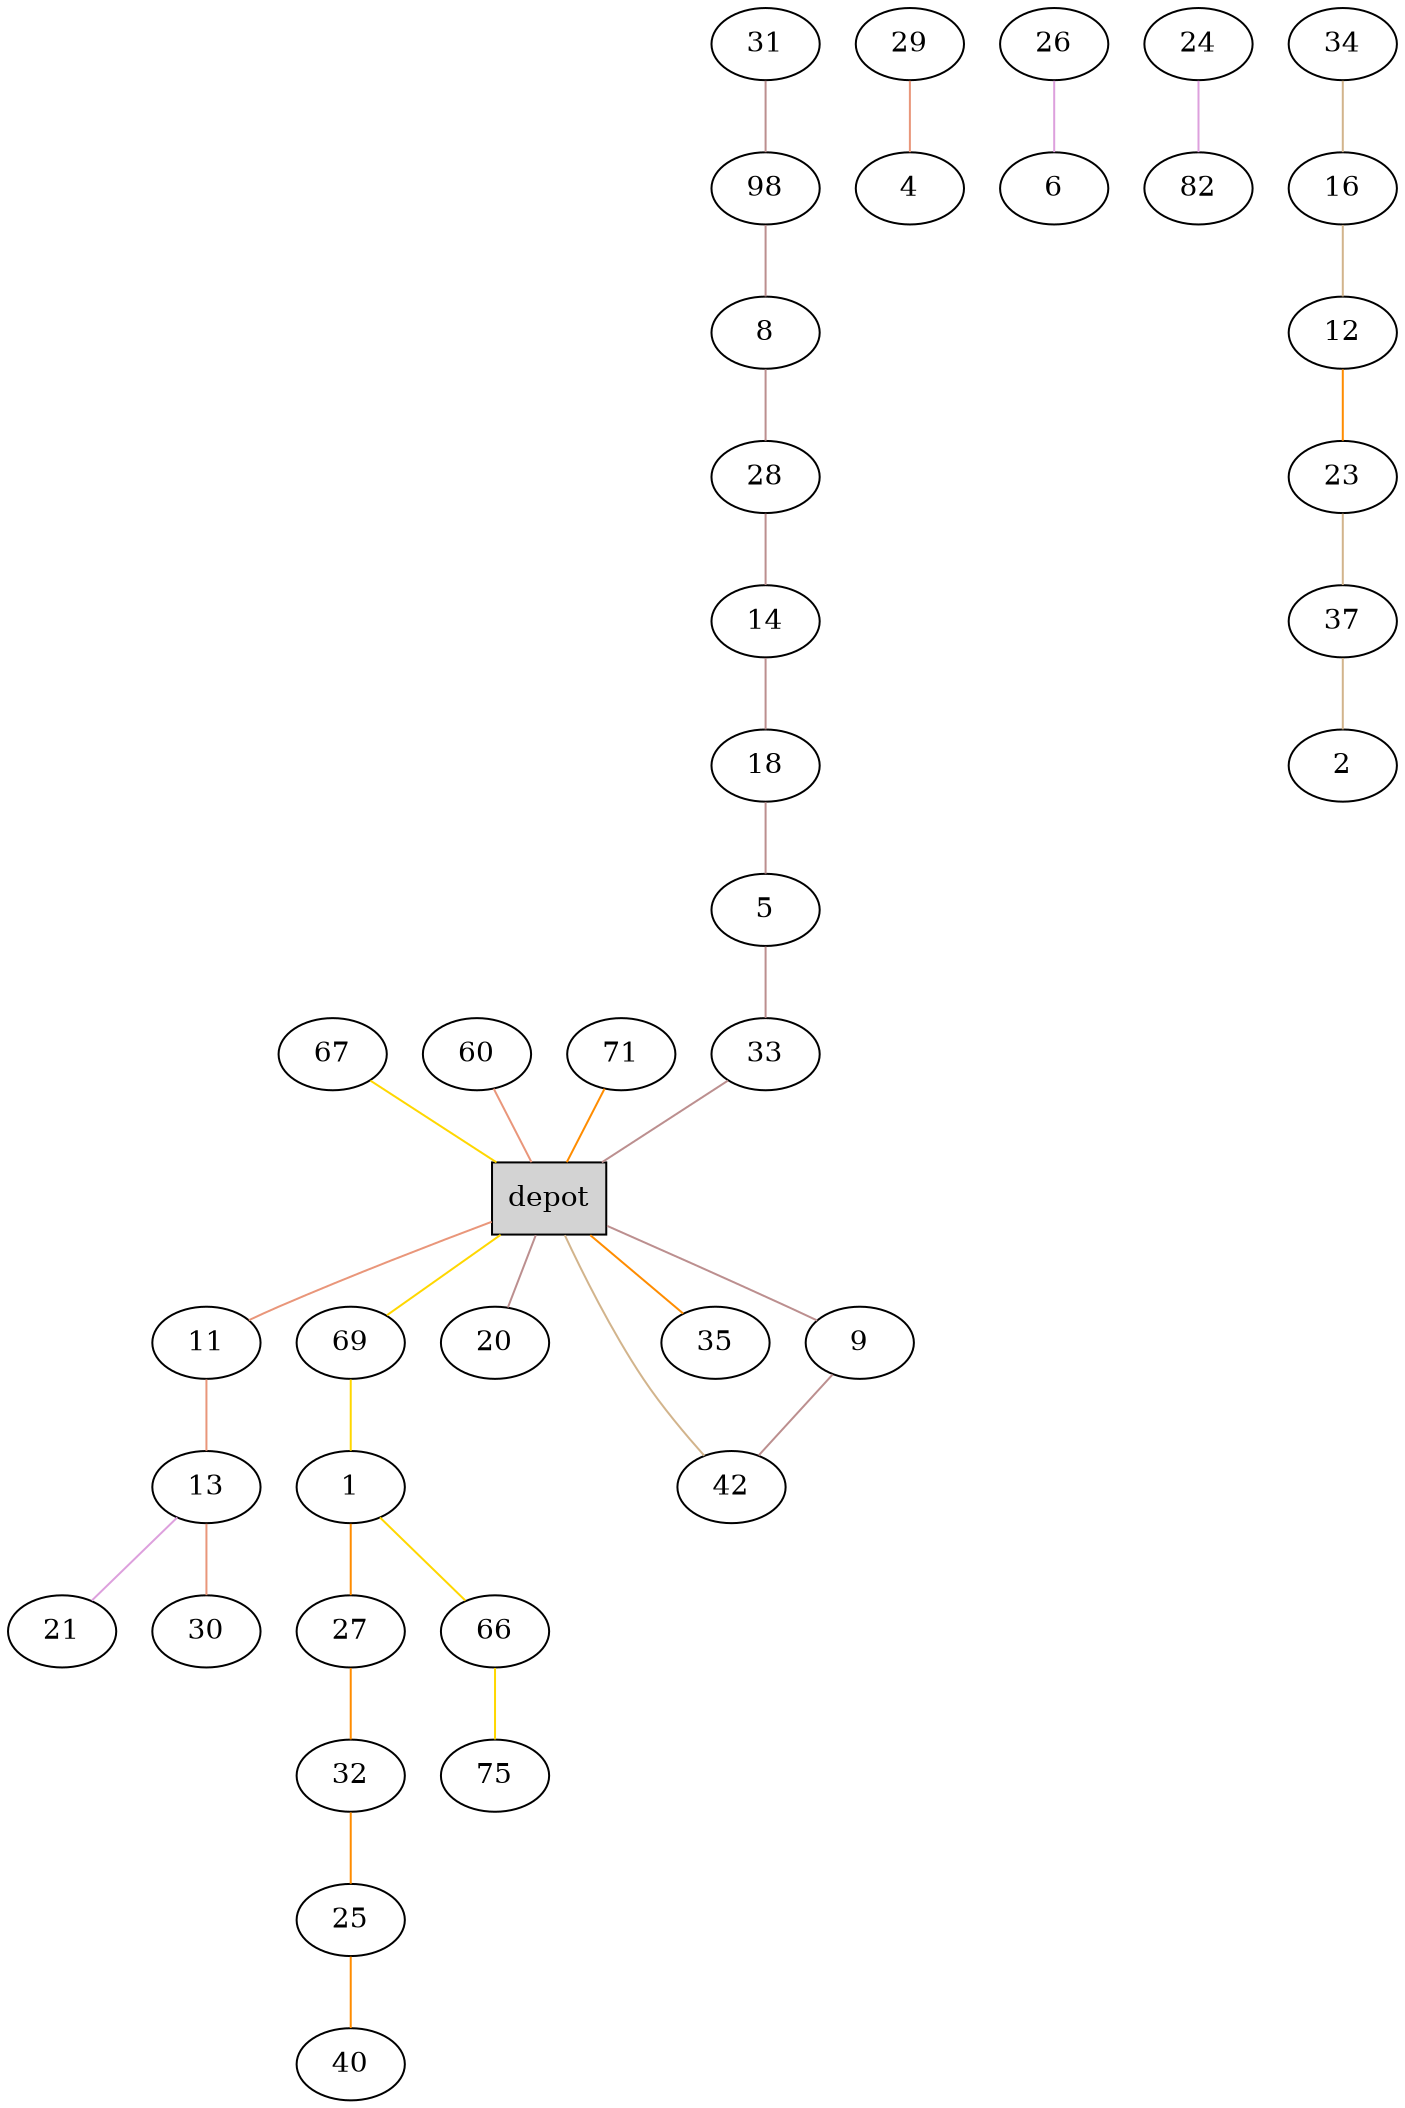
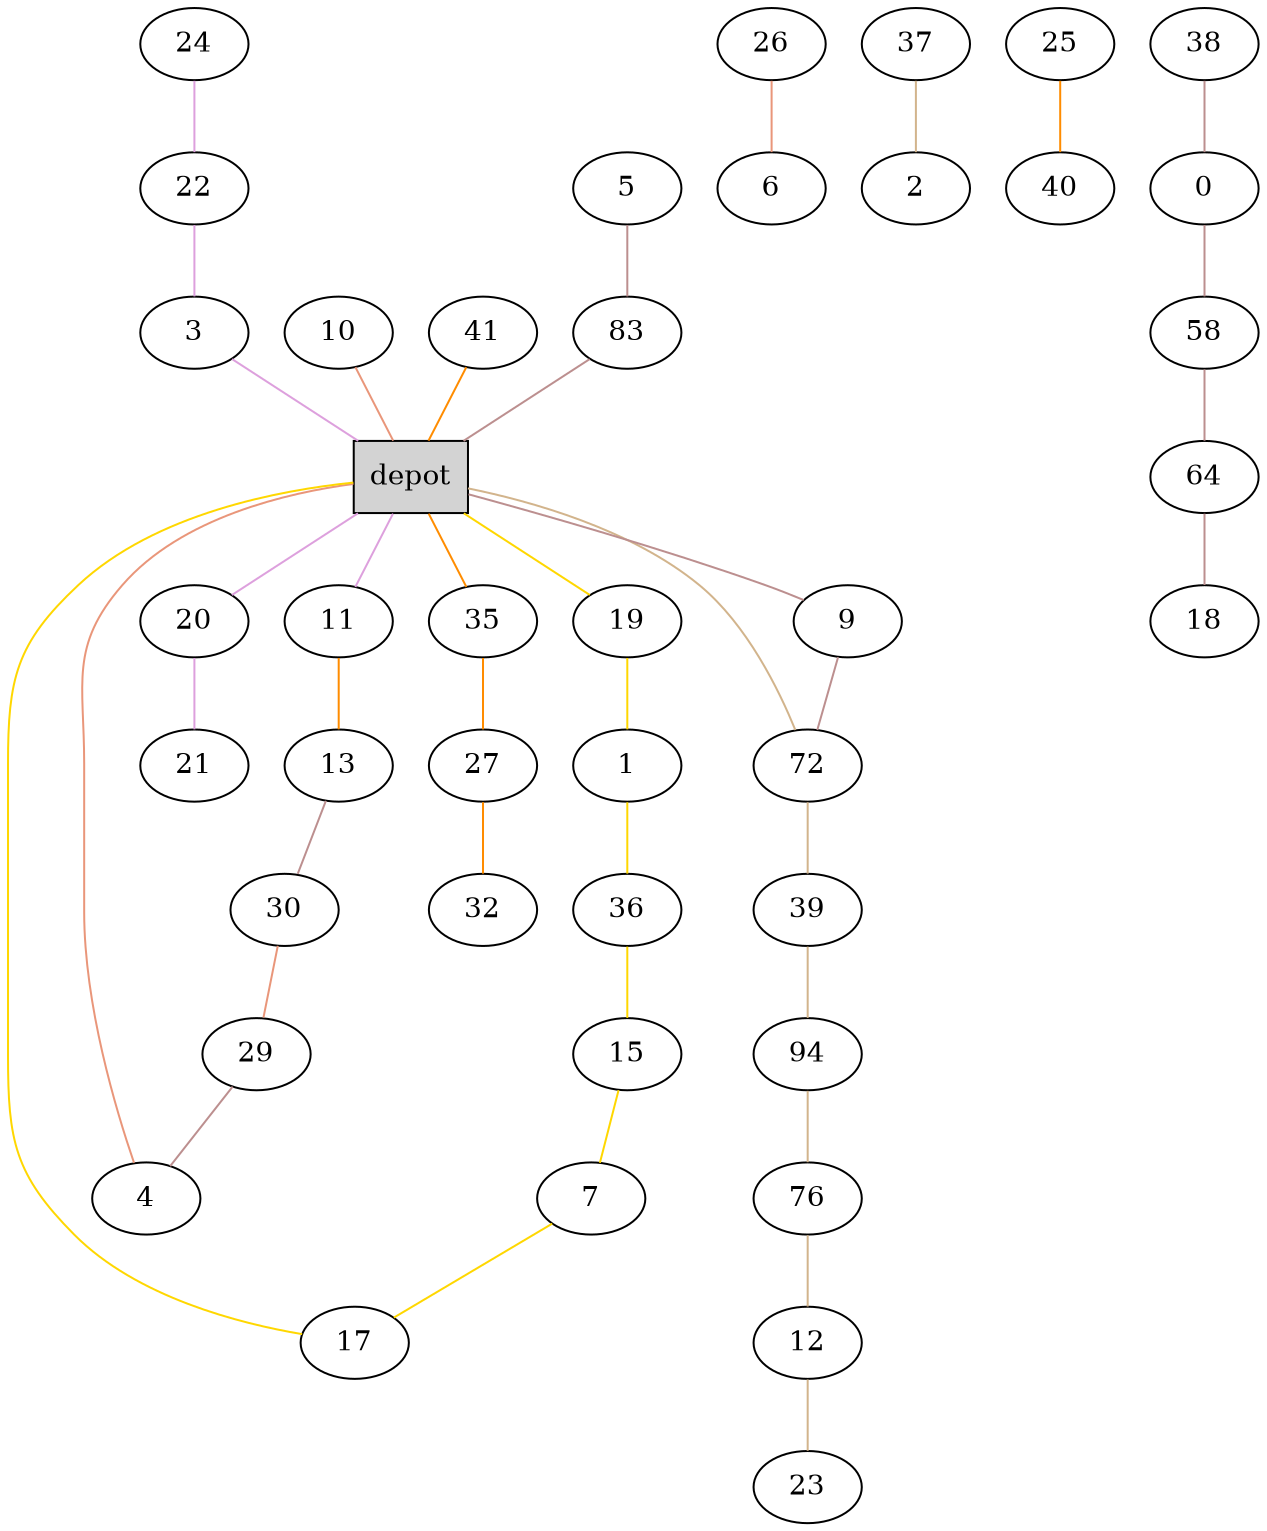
node "31": removed
node "34": label "34" -> "94"
edge "29" -- "4": color darksalmon -> rosybrown
edge "26" -- "6": color plum -> darksalmon
node "98": label "98" -> "38"
node "82": label "82" -> "22"
node "16": label "16" -> "76"
node "3": added
node "8": label "8" -> "0"
edge "12" -- "23": color darkorange -> tan
node "28": label "28" -> "58"
edge "23" -- "37": removed
node "14": label "14" -> "64"
edge "depot" -- "4": added
edge "18" -- "5": removed
node "39": added
edge "30" -- "29": added
node "67": label "67" -> "17"
node "60": label "60" -> "10"
node "71": label "71" -> "41"
node "33": label "33" -> "83"
node "7": added
edge "depot" -- "11": color darksalmon -> plum
edge "depot" -- "20": color rosybrown -> plum
node "69": label "69" -> "19"
edge "11" -- "13": color darksalmon -> darkorange
node "42": label "42" -> "72"
edge "13" -- "21": now "20" -- "21"
edge "13" -- "30": color darksalmon -> rosybrown
edge "1" -- "27": now "35" -- "27"
node "66": label "66" -> "36"
node "75": label "75" -> "15"
edge "32" -- "25": removed
